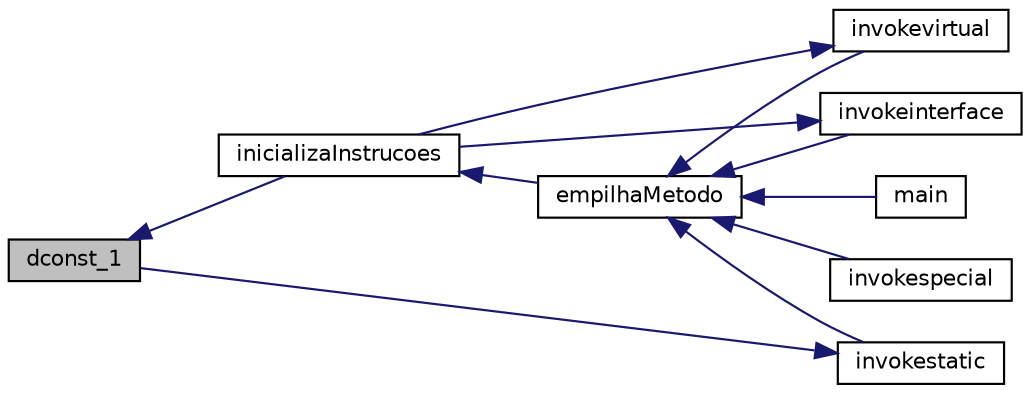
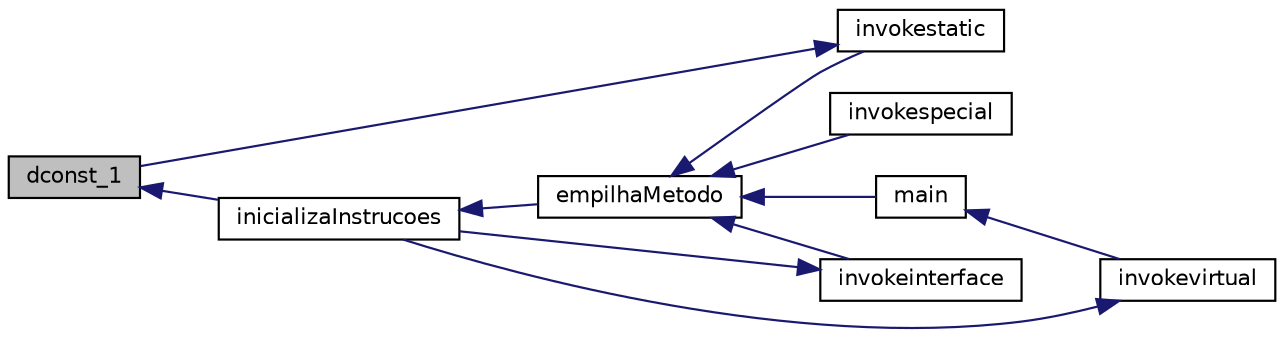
edge "invokevirtual" -> "empilhaMetodo": now "invokevirtual" -> "main"
